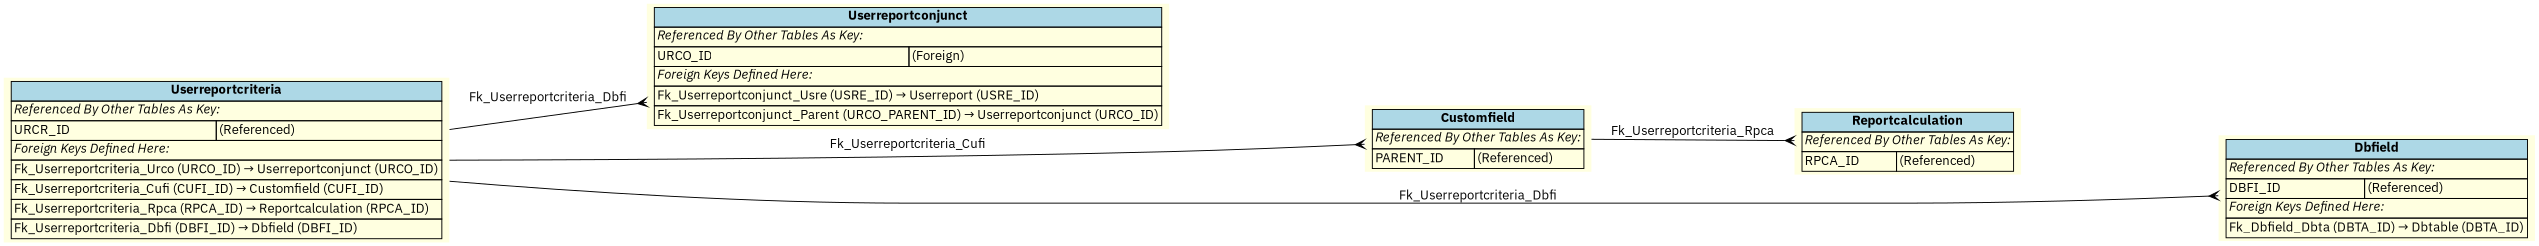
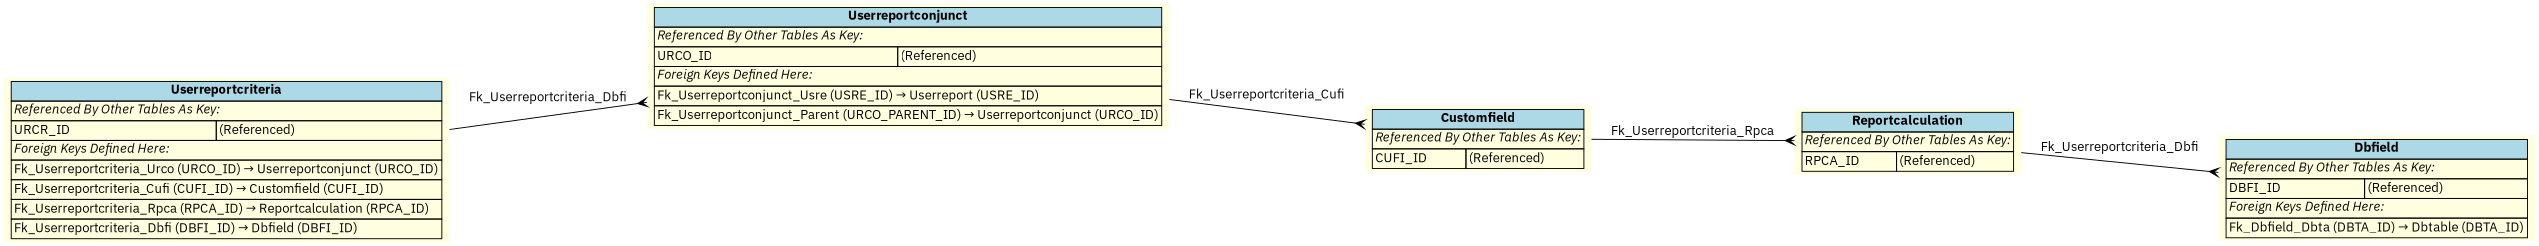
node "Userreportconjunct": text "(Foreign)" -> "(Referenced)"
edge "Customfield" -- "Userreportcriteria": now "Customfield" -- "Userreportconjunct"
node "Customfield": text "PARENT_ID" -> "CUFI_ID"
edge "Userreportcriteria" -- "Dbfield": now "Reportcalculation" -- "Dbfield"
